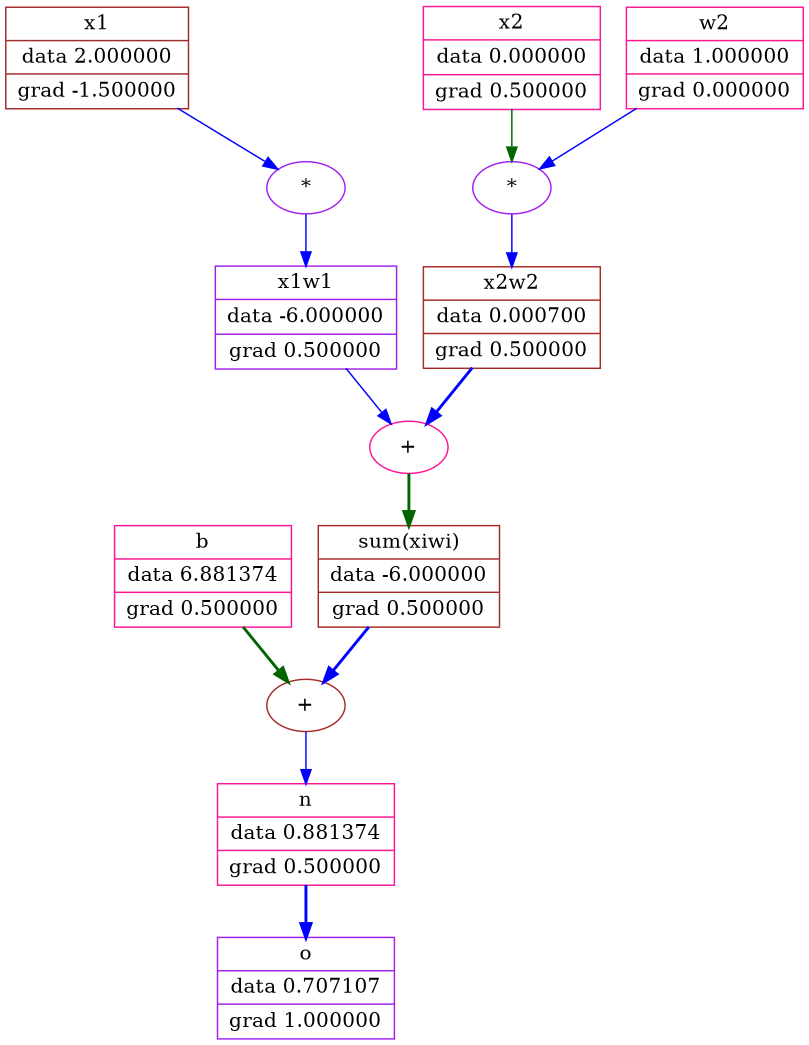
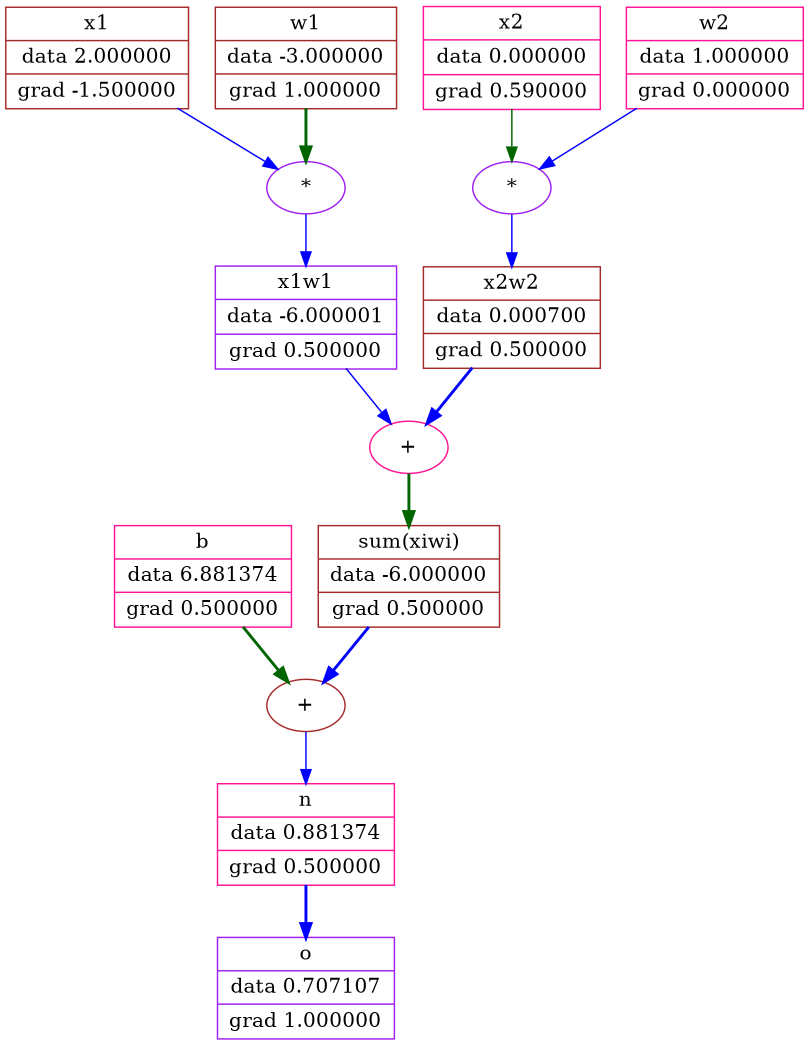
node "w1": added
node "x2": text "grad 0.500000" -> "grad 0.590000"
node "x1w1": text "data -6.000000" -> "data -6.000001"
